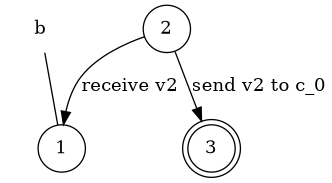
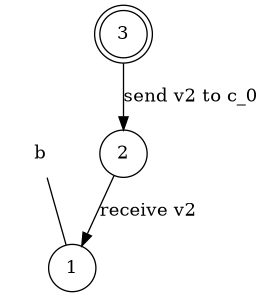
edge "2" -> "3": reversed
